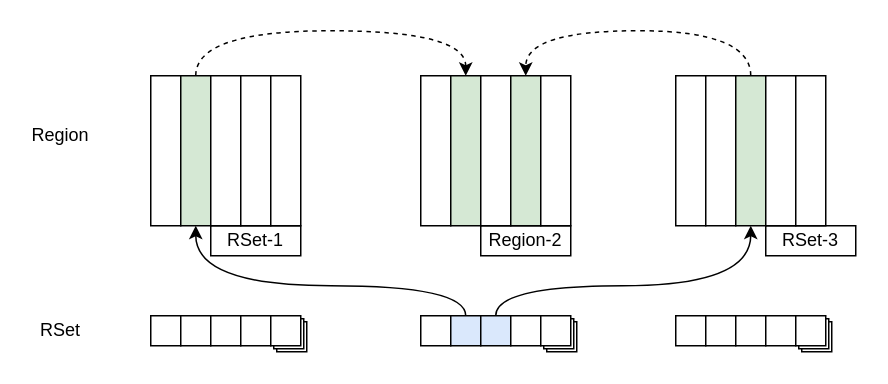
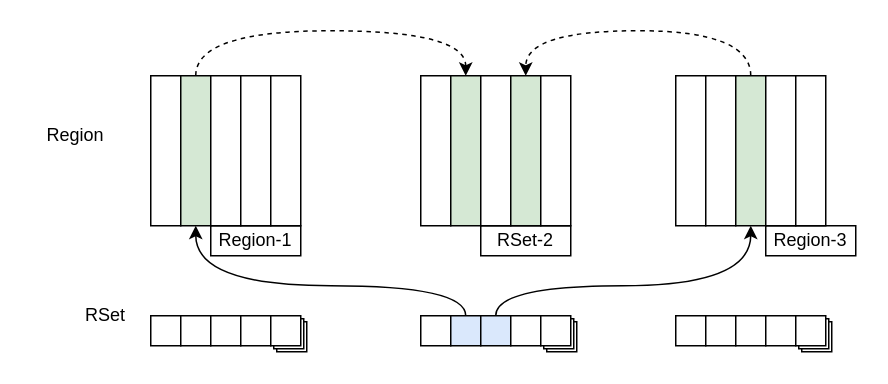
node "Region": moved (61, 136) -> (76, 136)
node "RSet-1": label "RSet-1" -> "Region-1"
node "Region-2": label "Region-2" -> "RSet-2"
node "RSet-3": label "RSet-3" -> "Region-3"
node "RSet": moved (61, 331) -> (106, 316)
